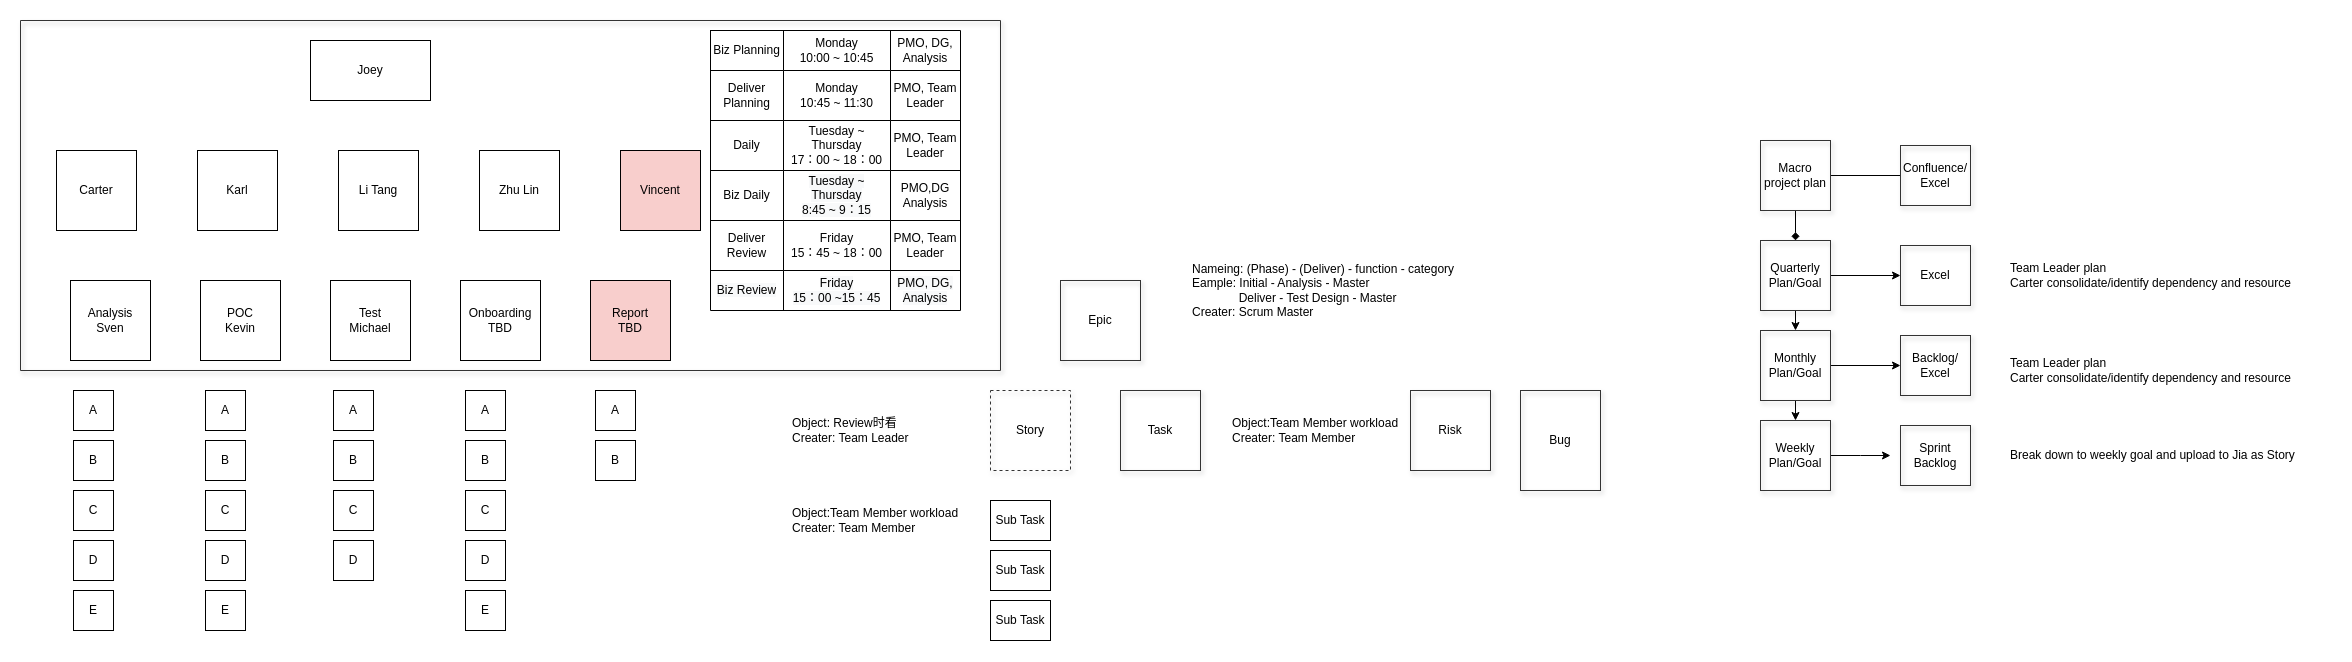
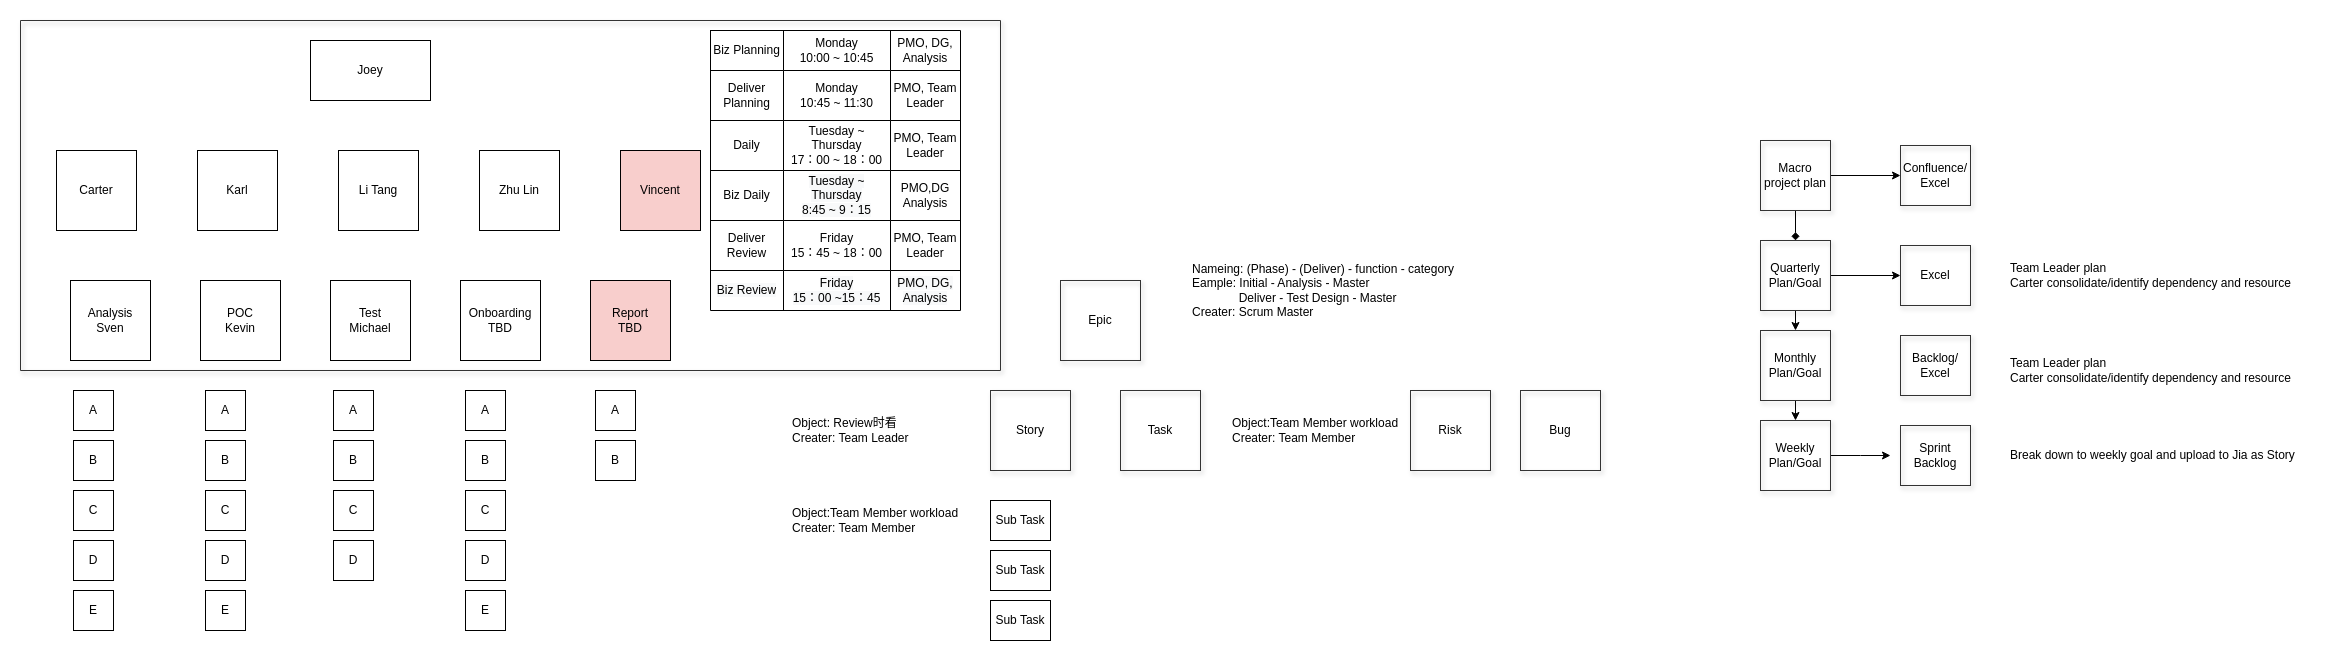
edge "Macro project plan" -- "Confluence/ Excel": arrowhead none -> classic
edge "Monthly Plan/Goal" -> "Backlog/ Excel": removed
node "Story": style dashed -> solid
node "Bug": size 80x100 -> 80x80
